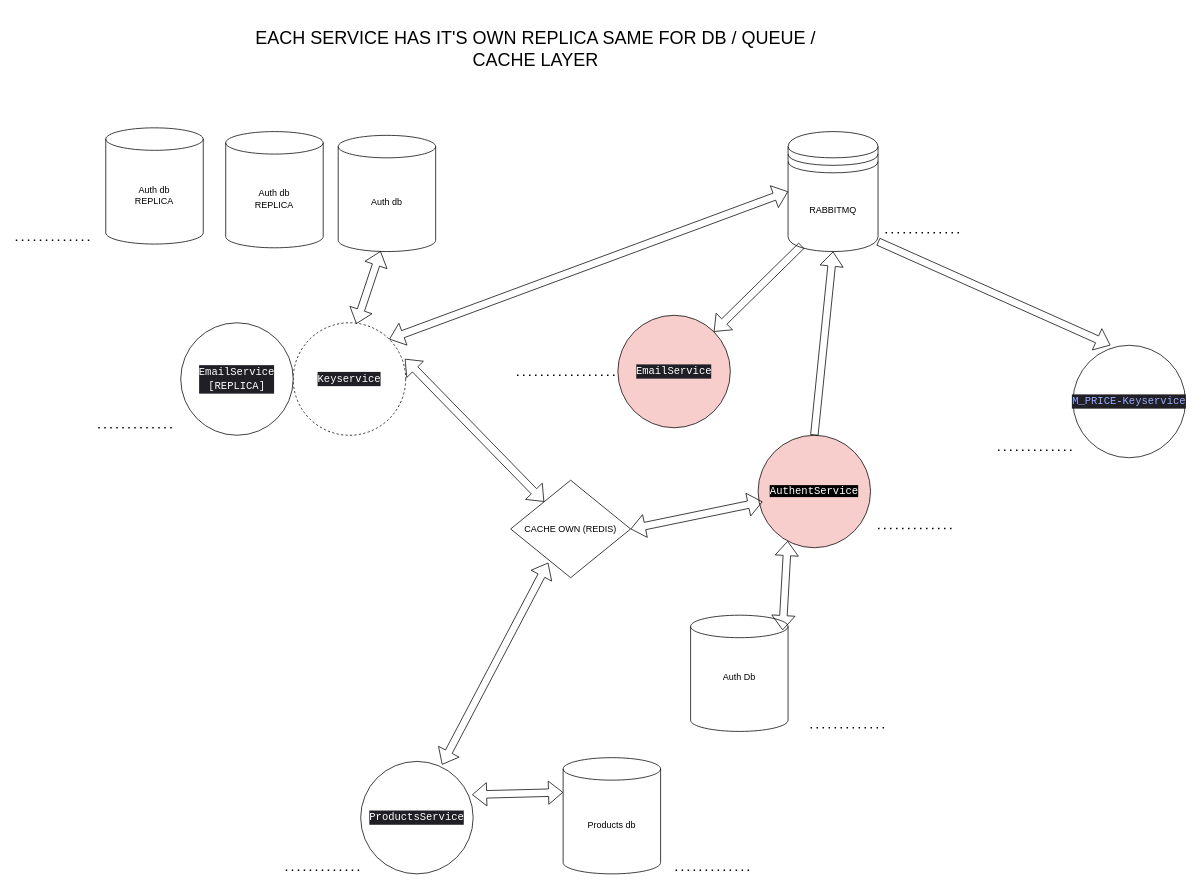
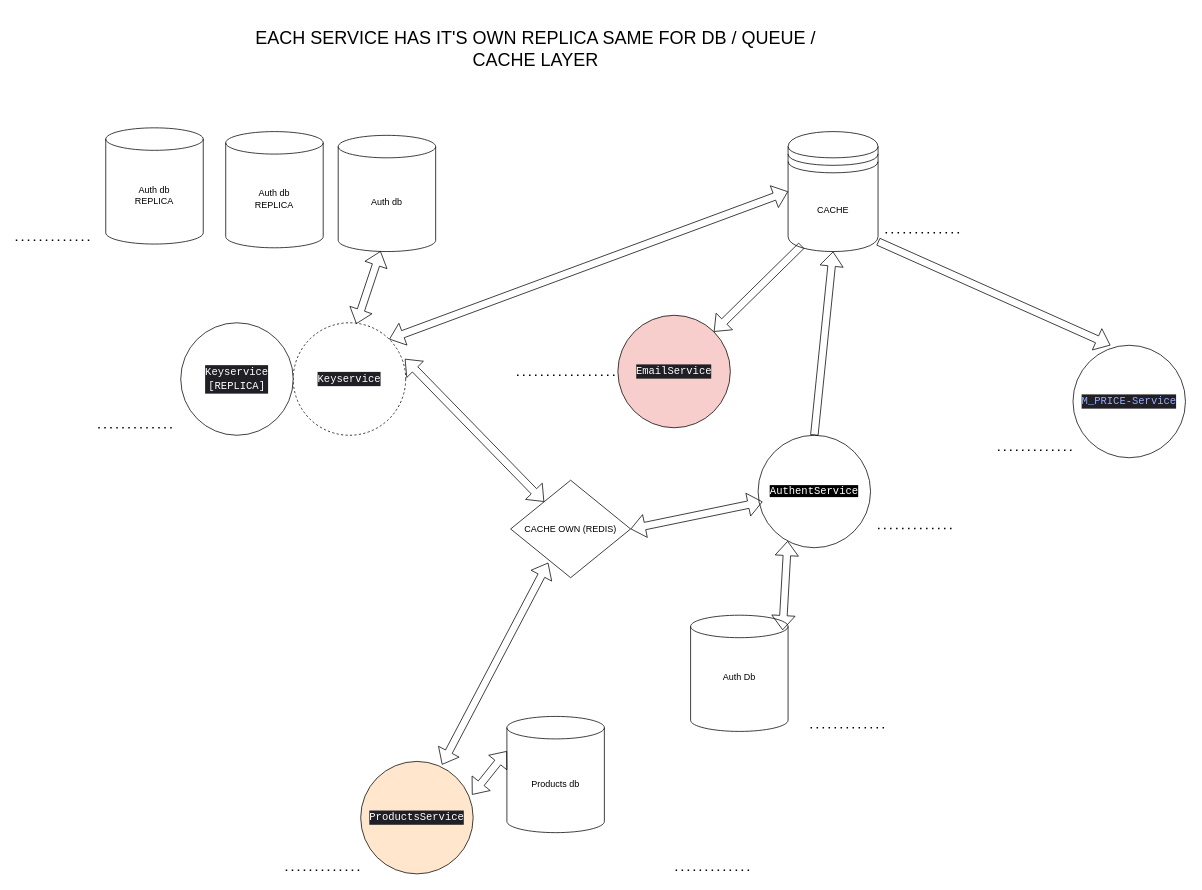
node "RABBITMQ": label "RABBITMQ" -> "CACHE"
node "EmailService [REPLICA]": label "EmailService [REPLICA]" -> "Keyservice [REPLICA]"
node "M_PRICE-Keyservice": label "M_PRICE-Keyservice" -> "M_PRICE-Service"
node "AuthentService": fillcolor #f8cecc -> #ffffff
node "Products db": moved (612, 816) -> (555, 775)
node "ProductsService": fillcolor #ffffff -> #ffe6cc
